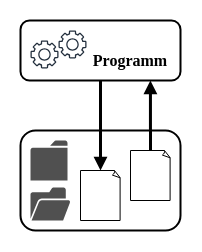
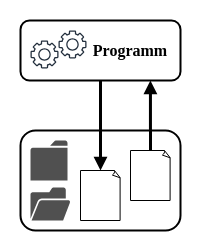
node "Programm": moved (131, 61) -> (131, 51)
